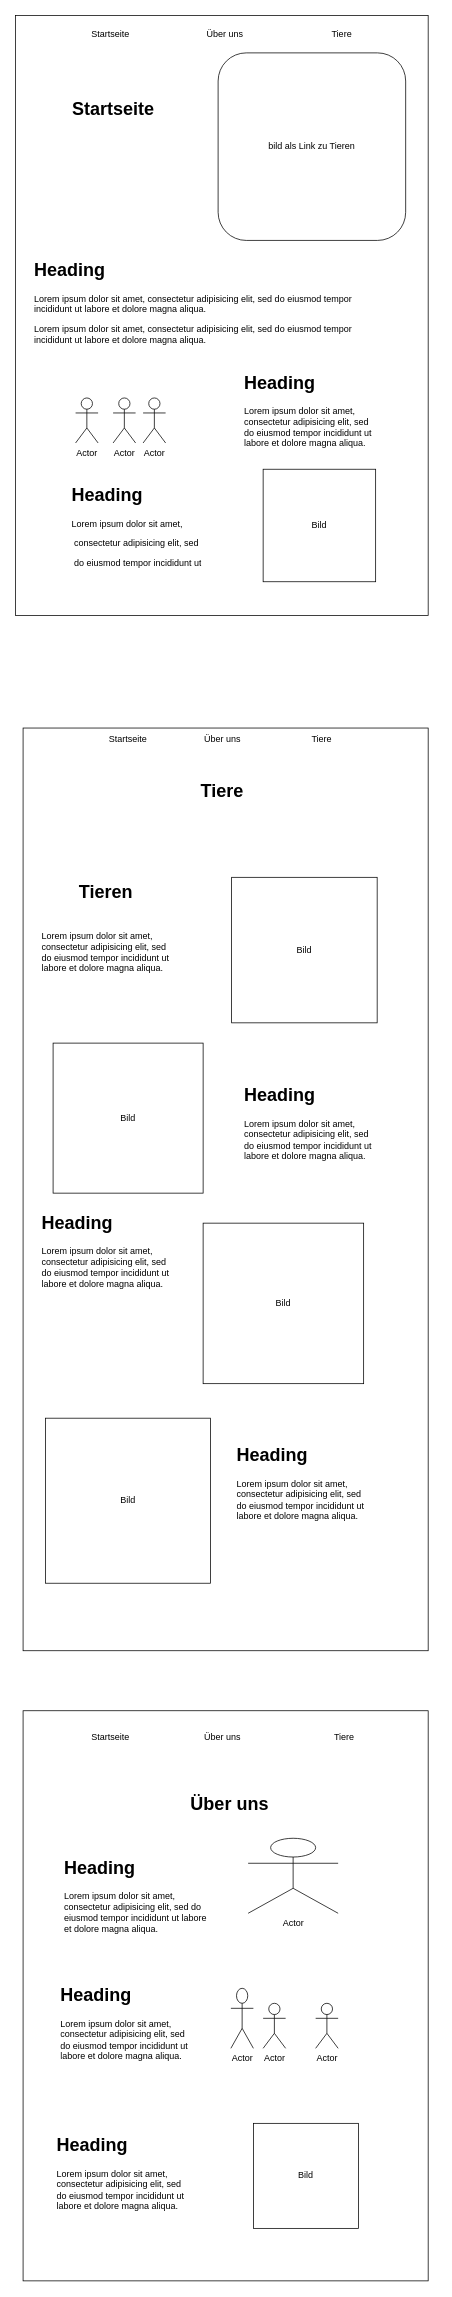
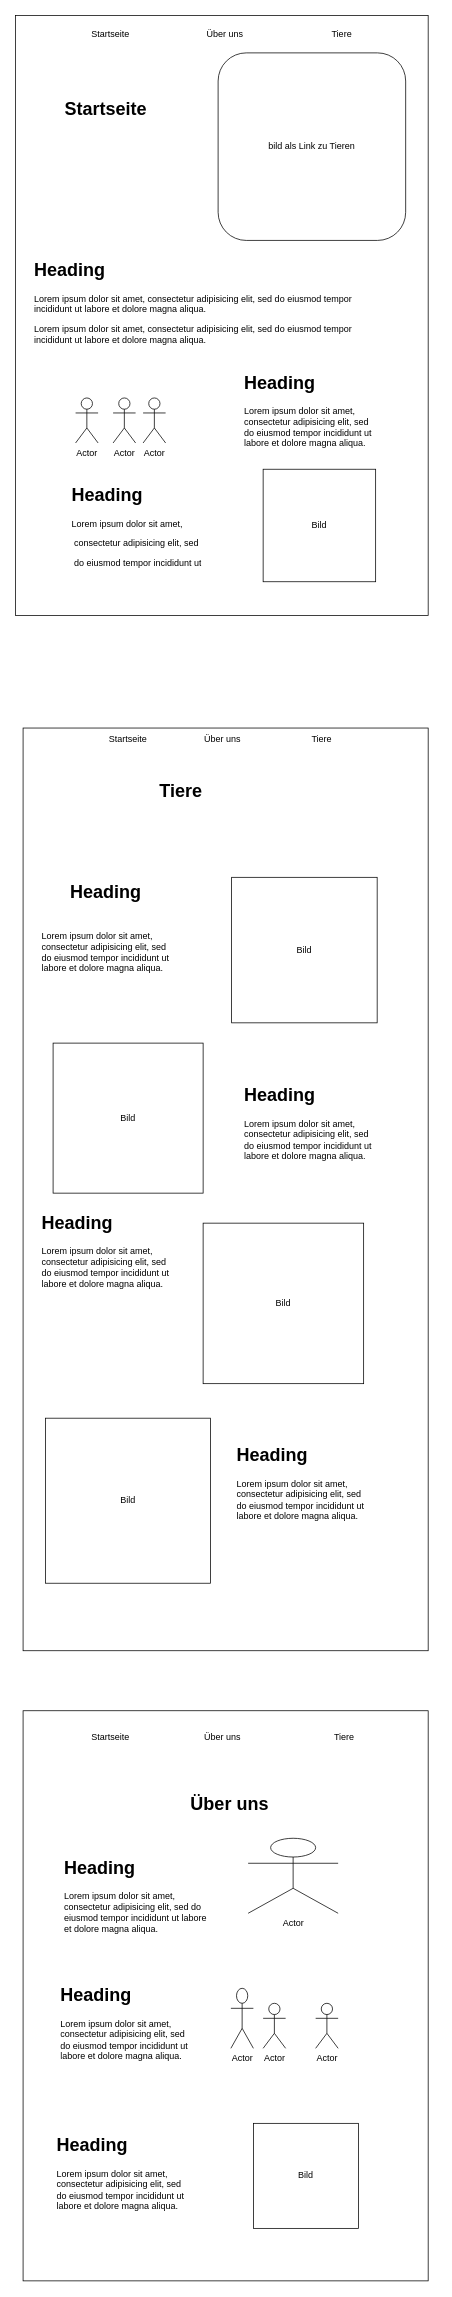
node "Startseite": moved (113, 109) -> (105, 109)
node "Tiere": moved (222, 792) -> (180, 792)
node "Tieren": label "Tieren" -> "Heading"
